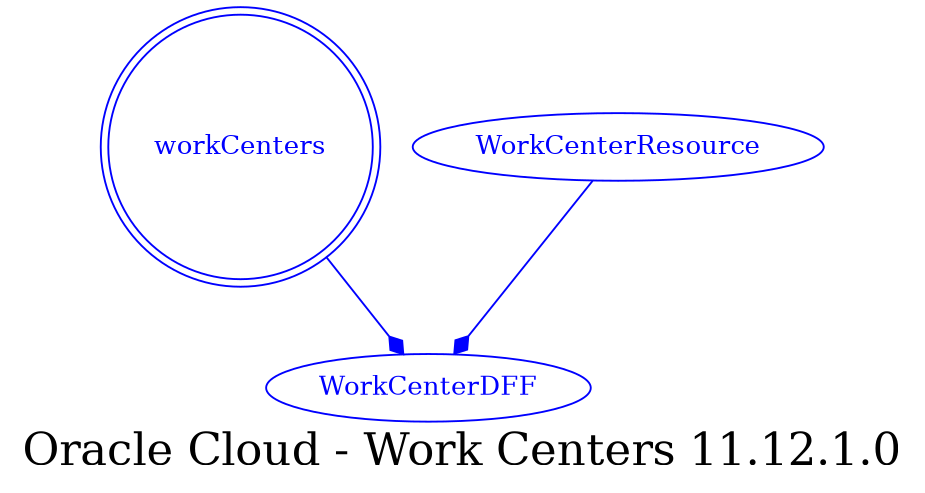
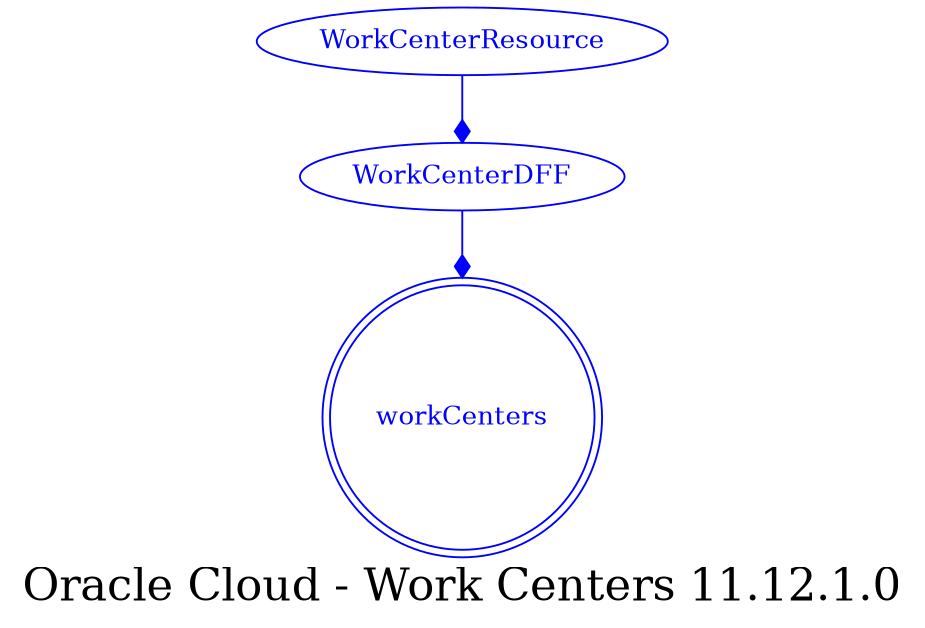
edge "workCenters" -> "WorkCenterDFF": reversed
